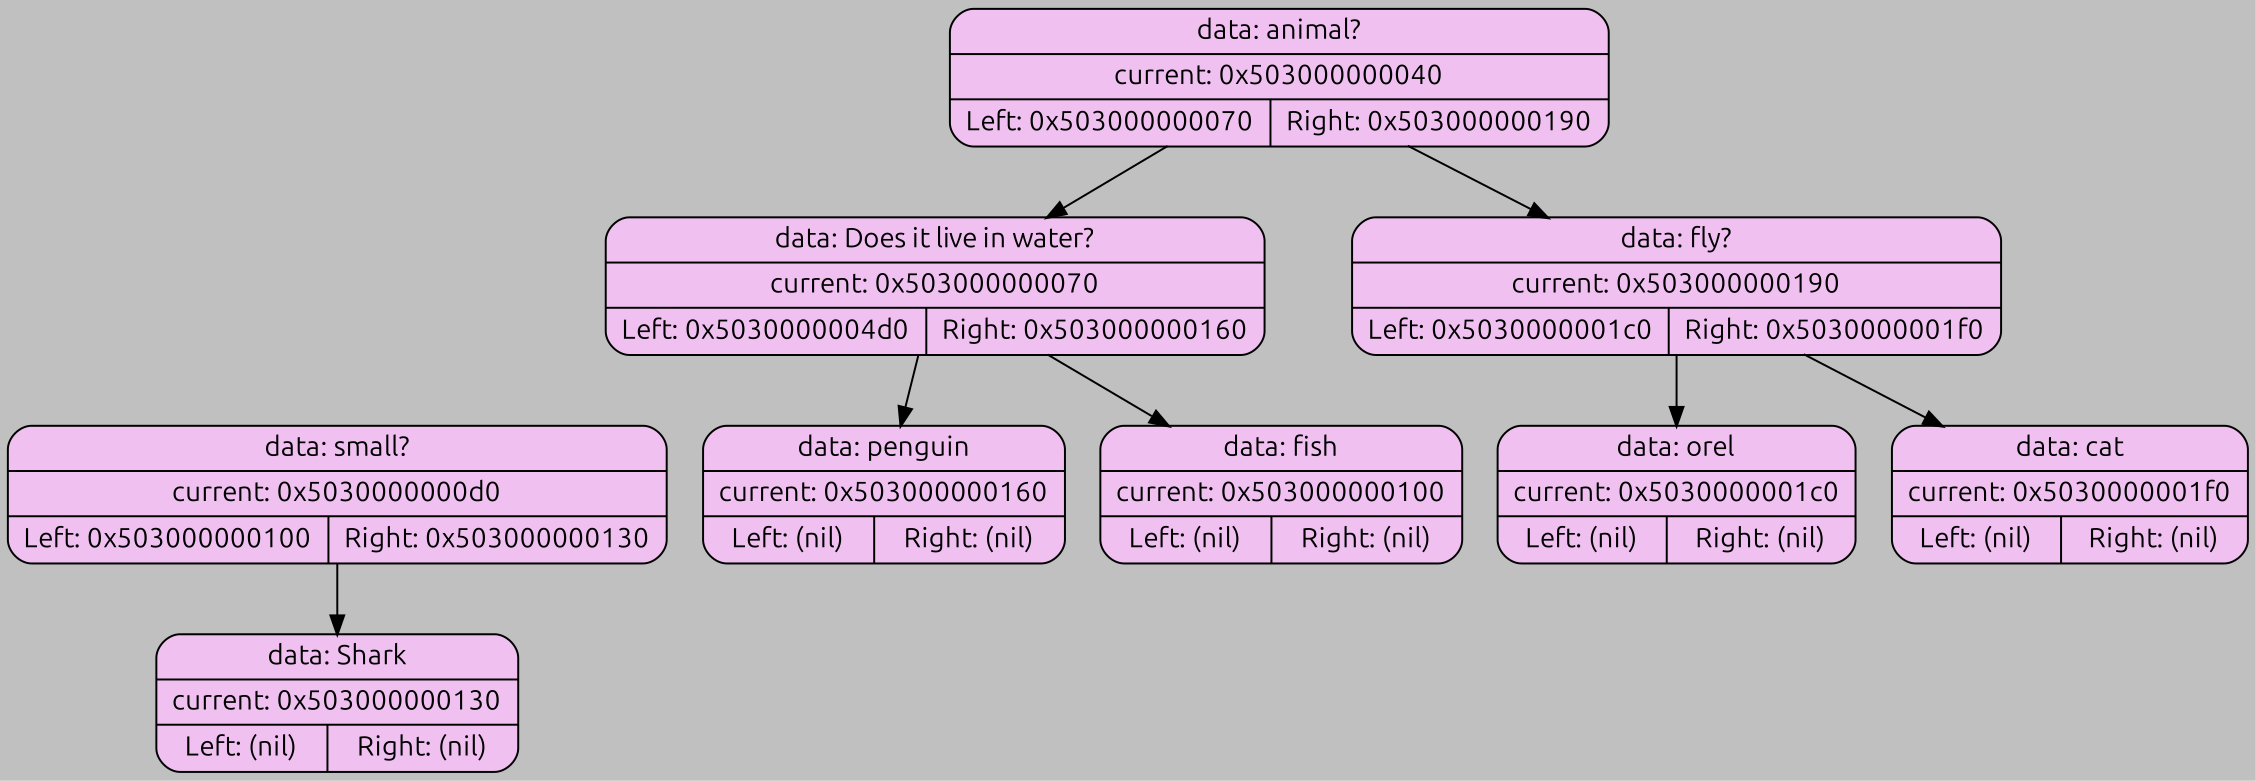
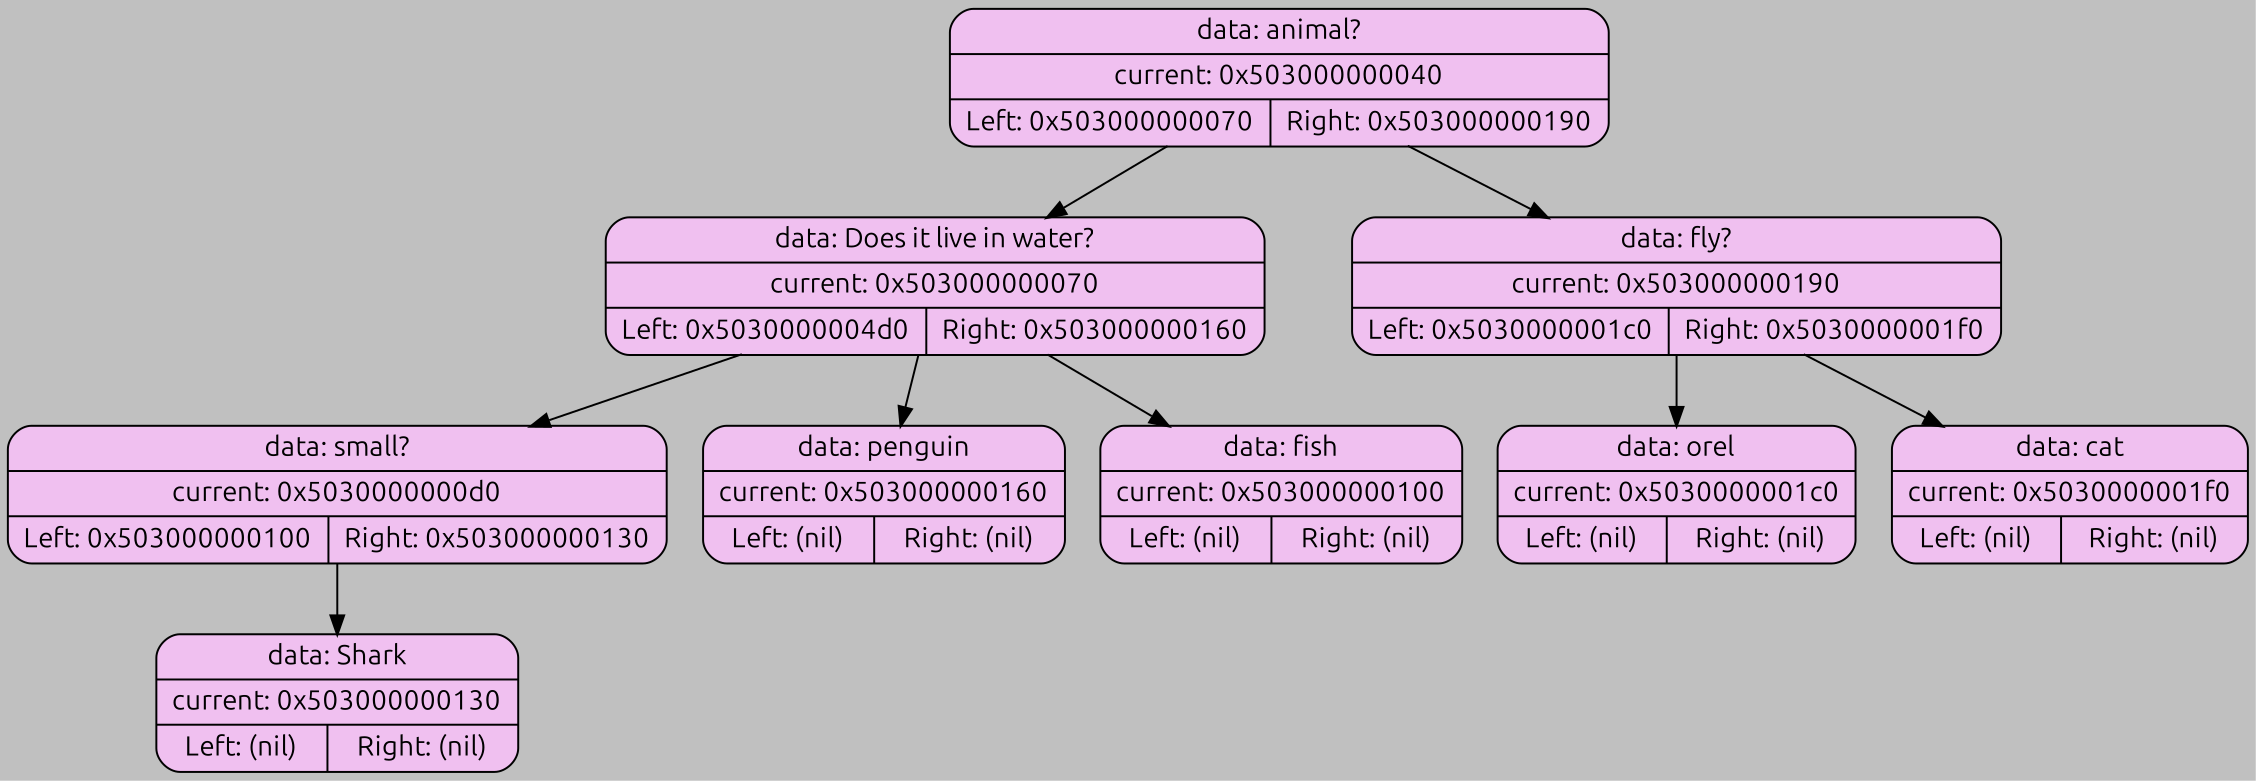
edge "data: Does it live in water?" -> "data: small?": added
